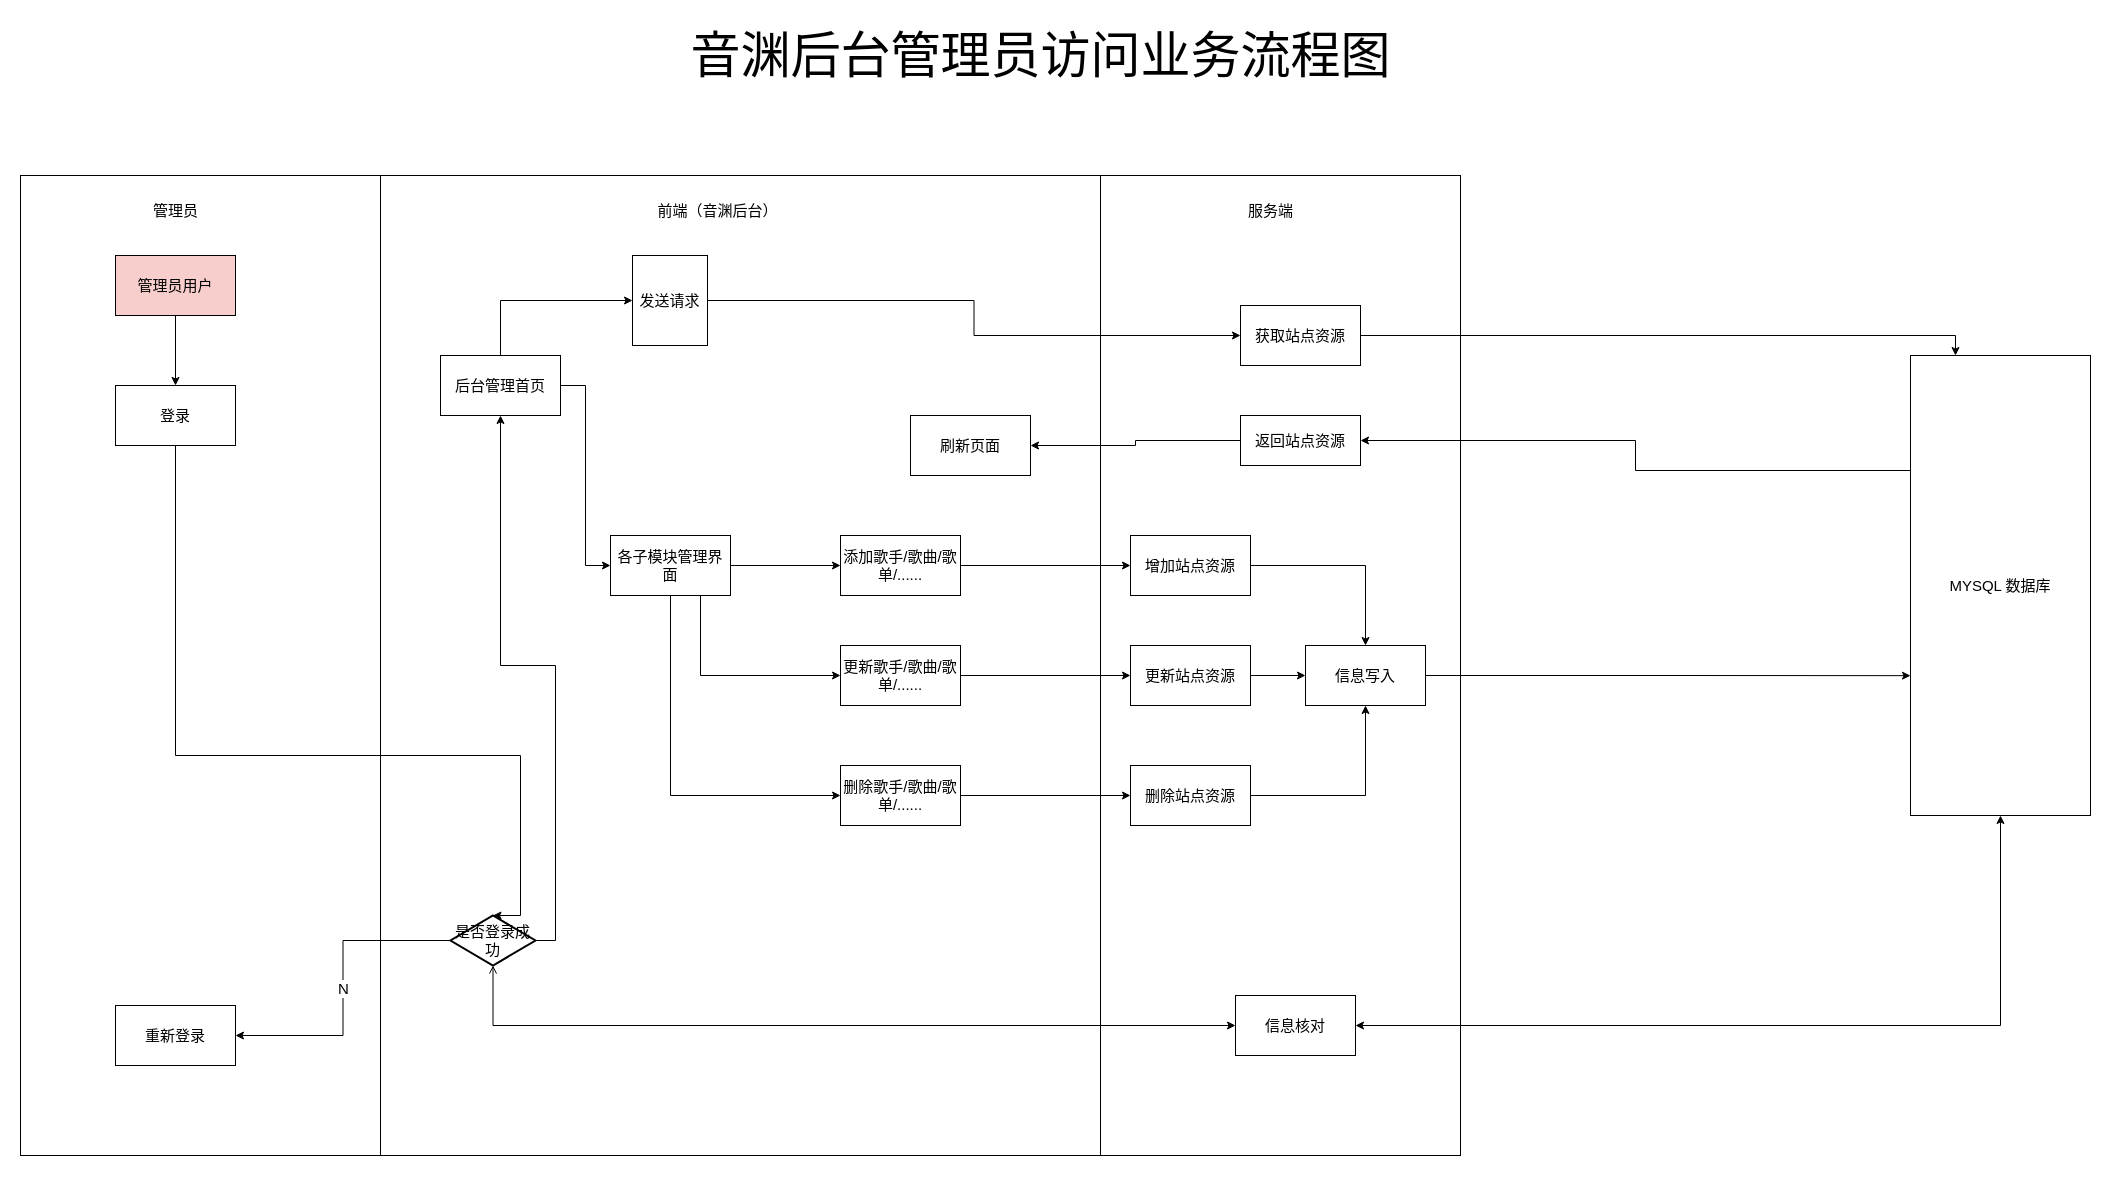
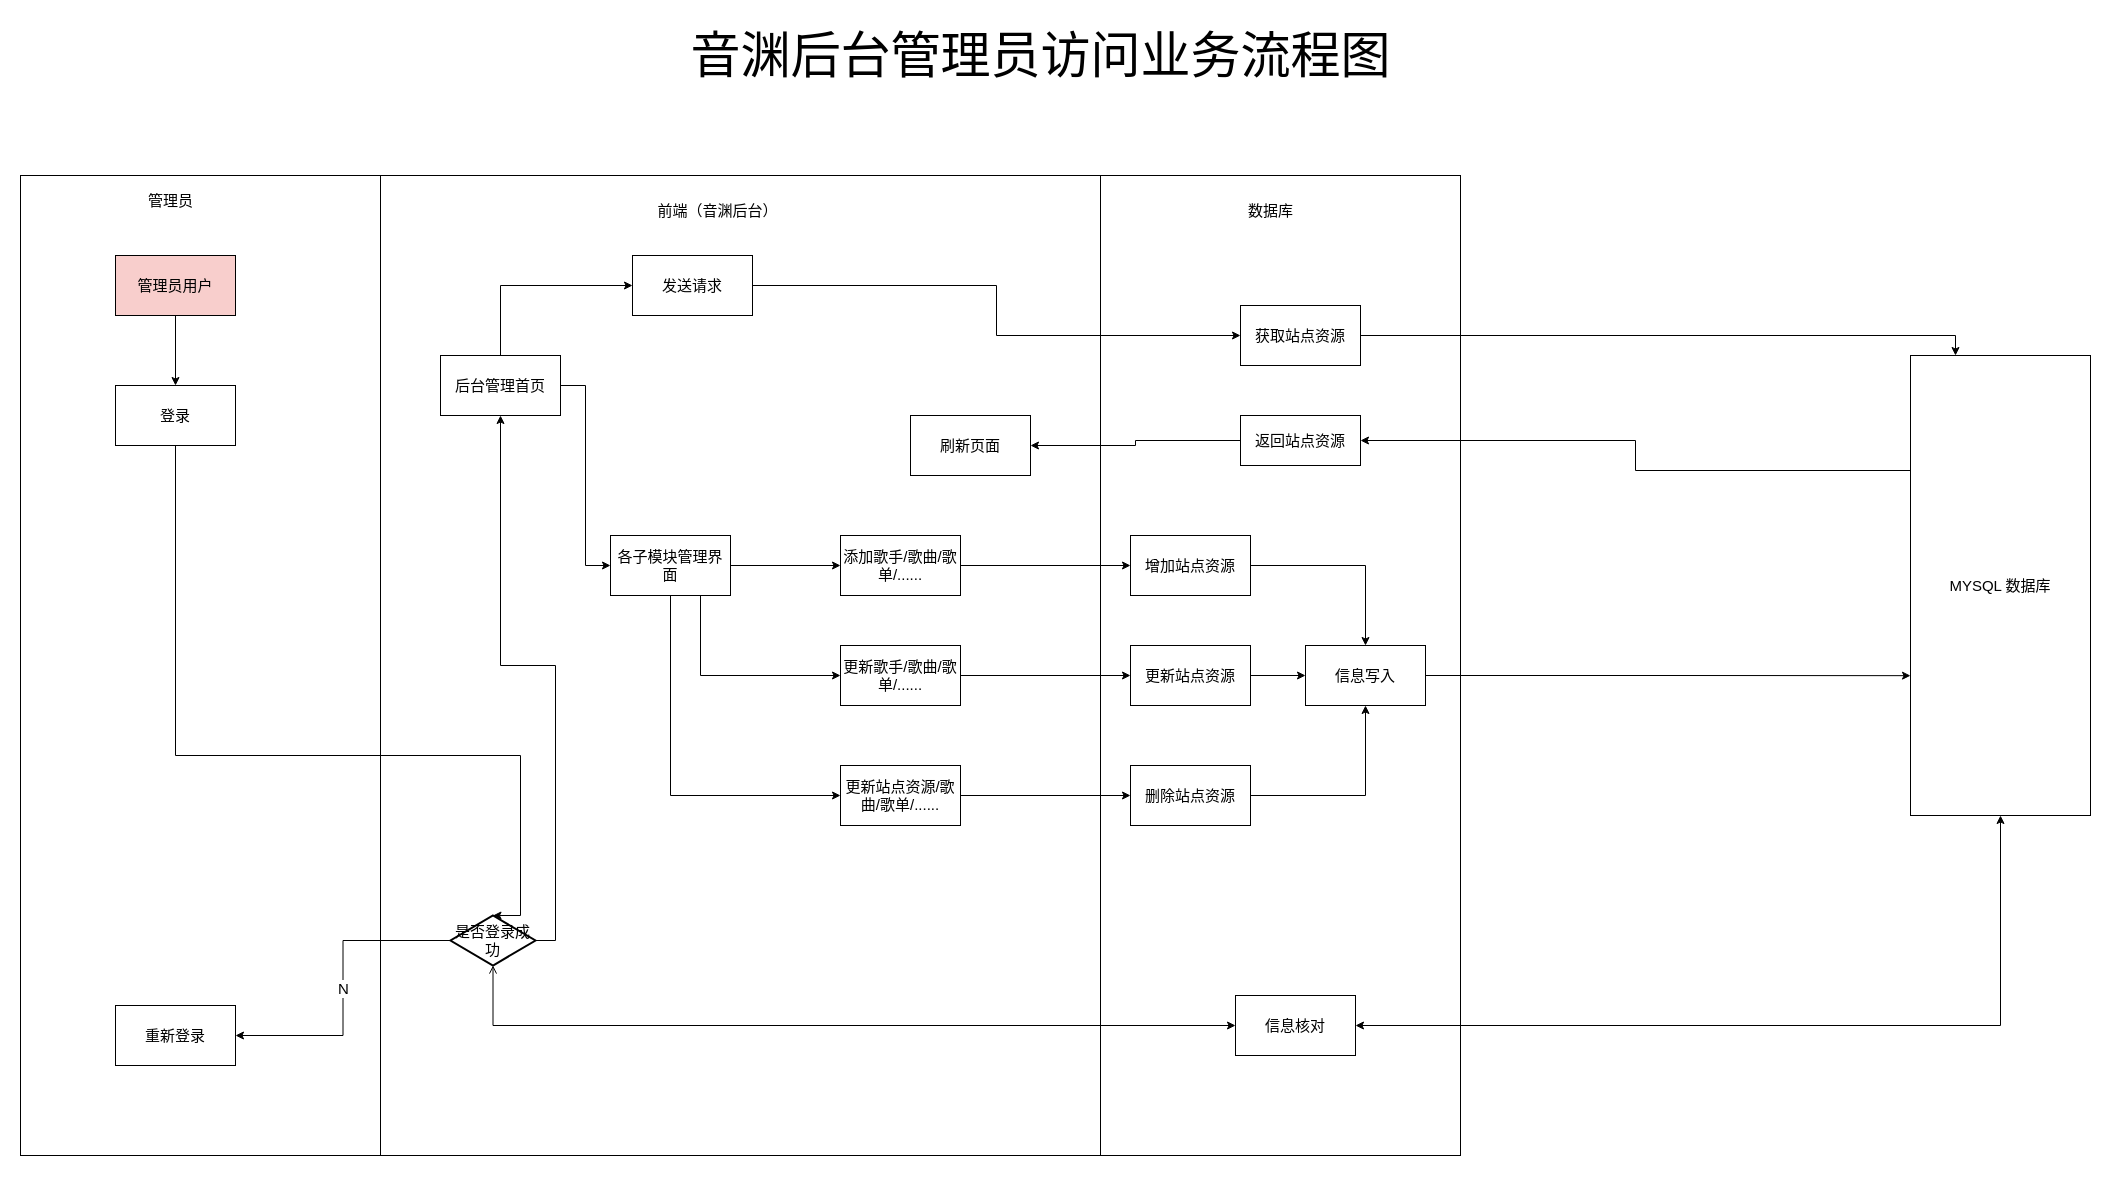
node "管理员": moved (176, 211) -> (171, 201)
node "服务端": label "服务端" -> "数据库"
node "发送请求": size 75x90 -> 120x60
node "删除歌手/歌曲/歌单/......": label "删除歌手/歌曲/歌单/......" -> "更新站点资源/歌曲/歌单/......"
